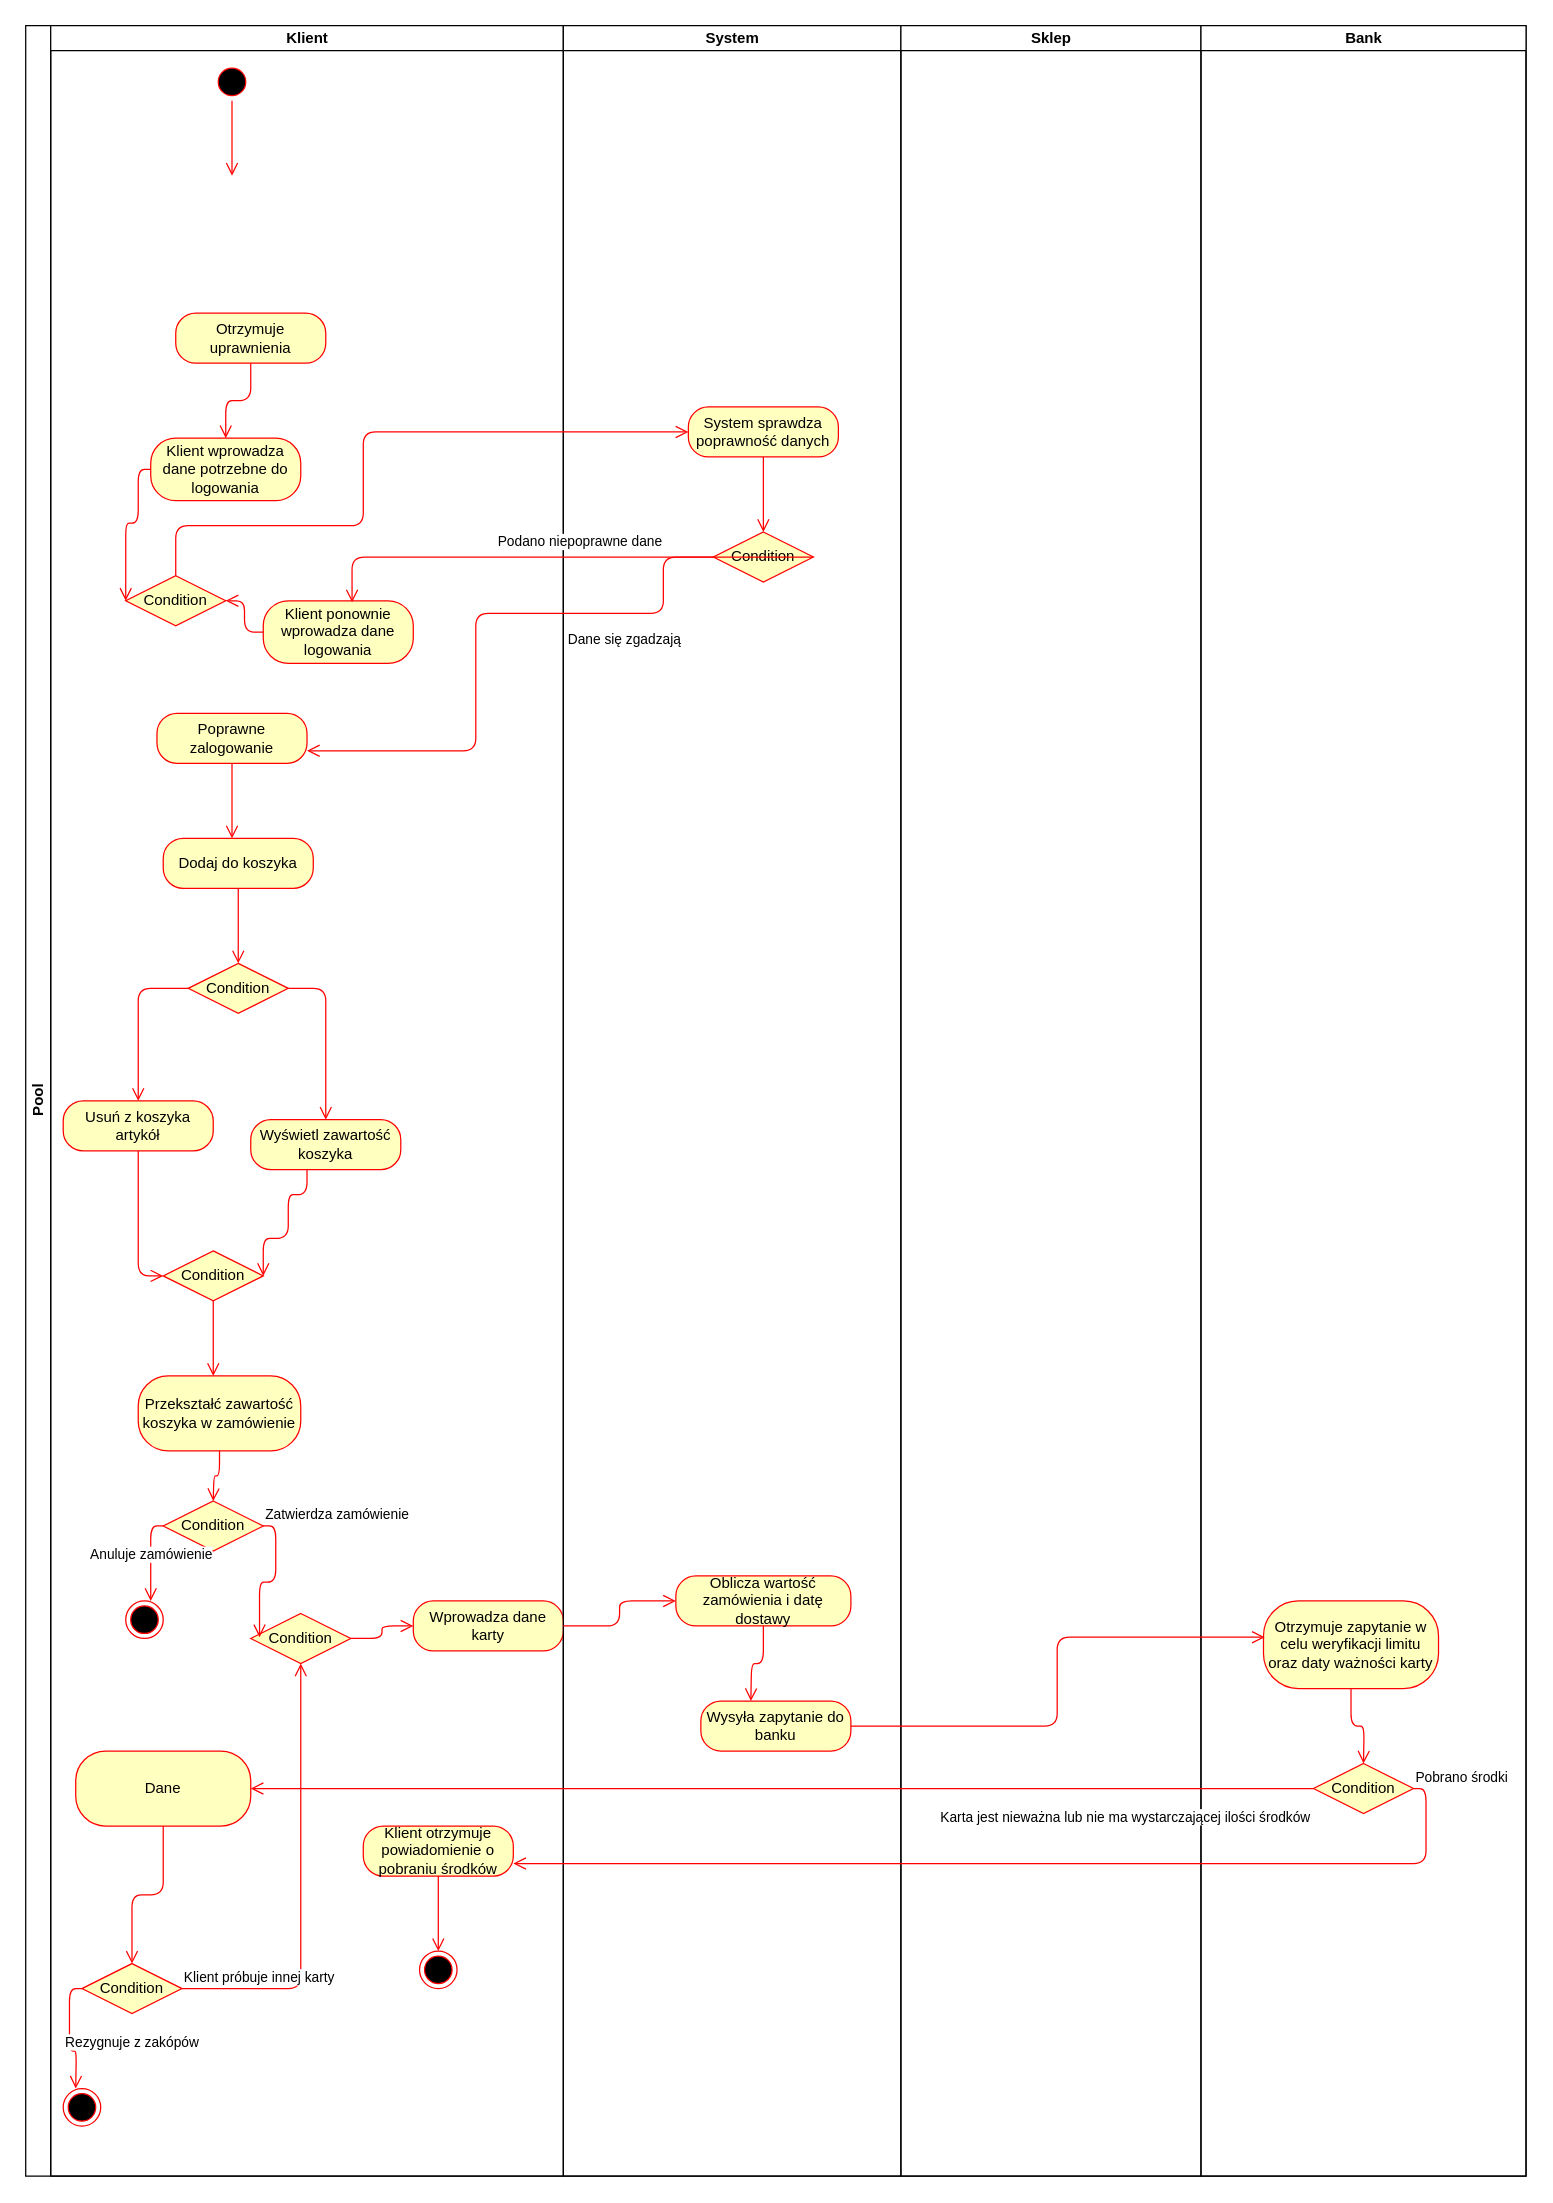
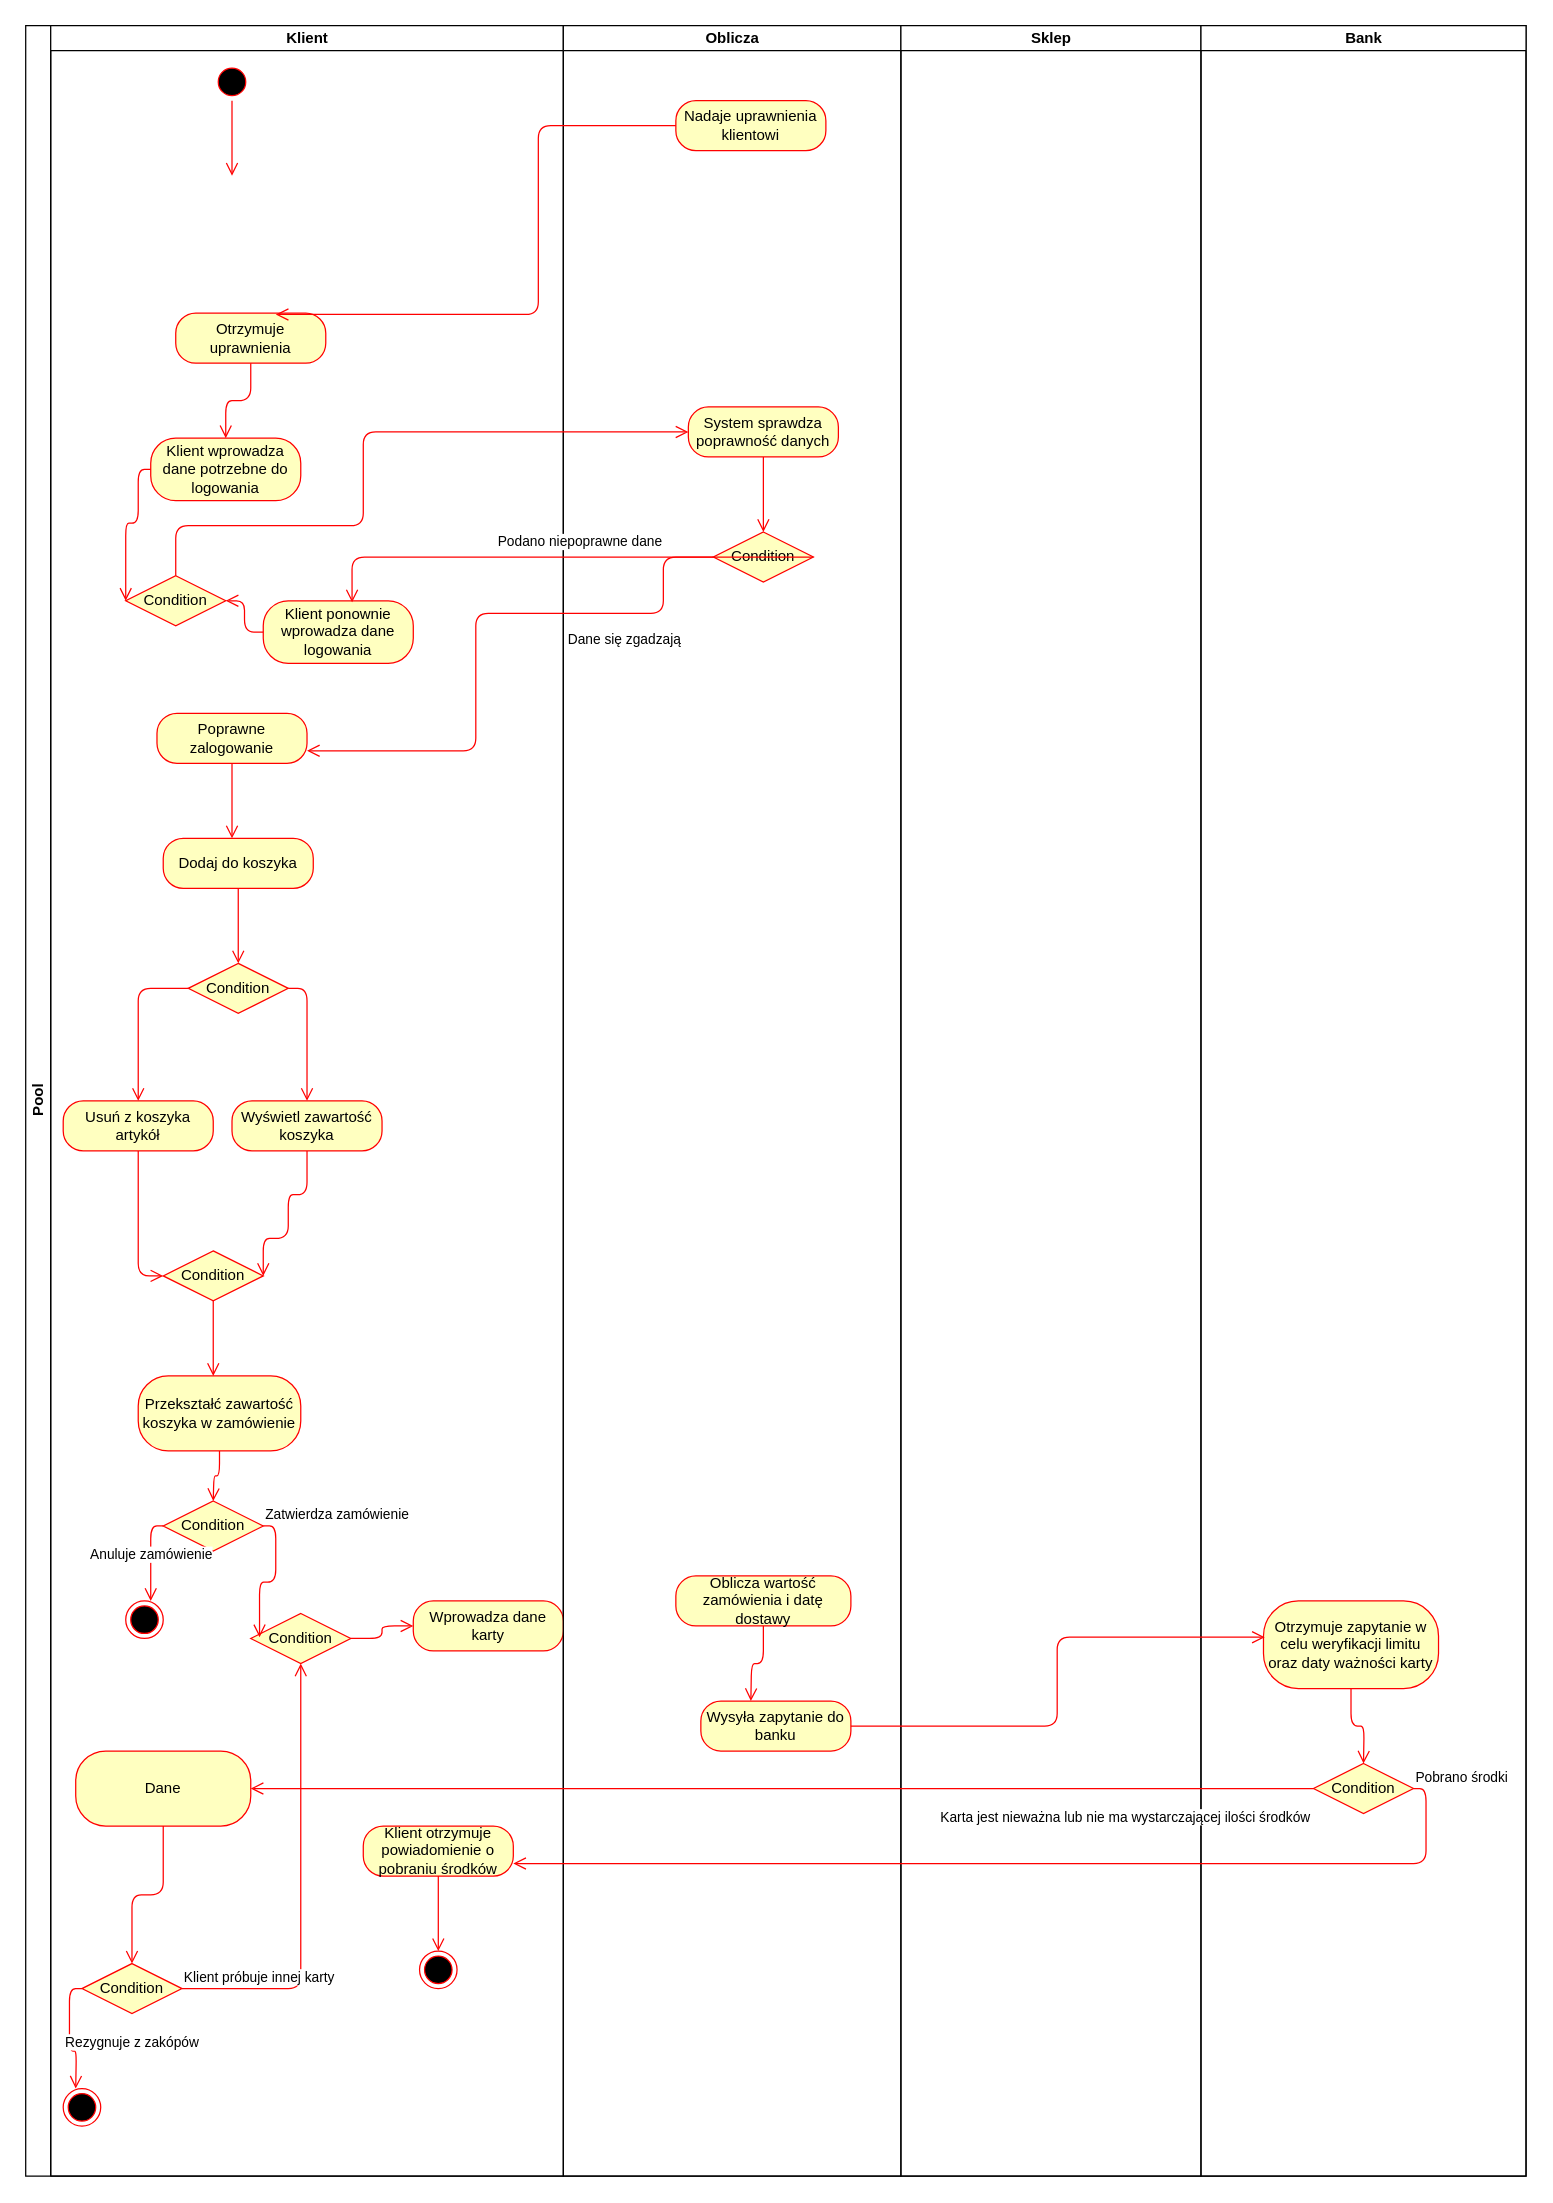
node "System": label "System" -> "Oblicza"
node "Nadaje uprawnienia klientowi": added
edge "Nadaje uprawnienia klientowi" -> "Otrzymuje uprawnienia": added
node "Wyświetl zawartość koszyka": moved (326, 1144) -> (307, 1126)
edge "Wprowadza dane karty" -> "Oblicza wartość zamówienia i datę dostawy": removed
